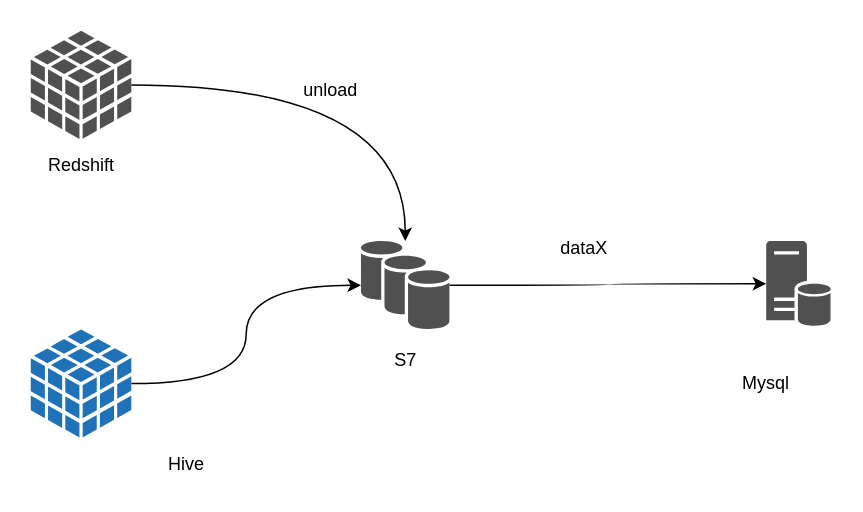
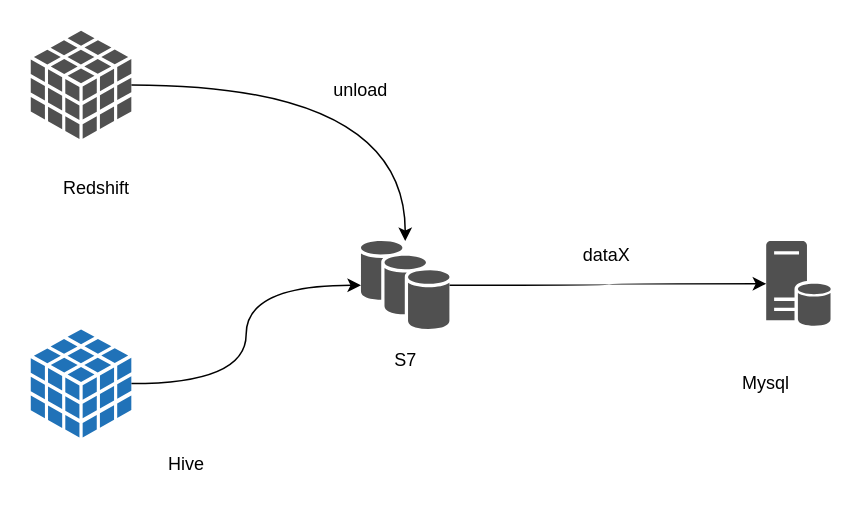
node "unload": moved (331, 91) -> (361, 91)
node "Redshift": moved (81, 166) -> (96, 188)
node "dataX": moved (584, 248) -> (607, 256)
